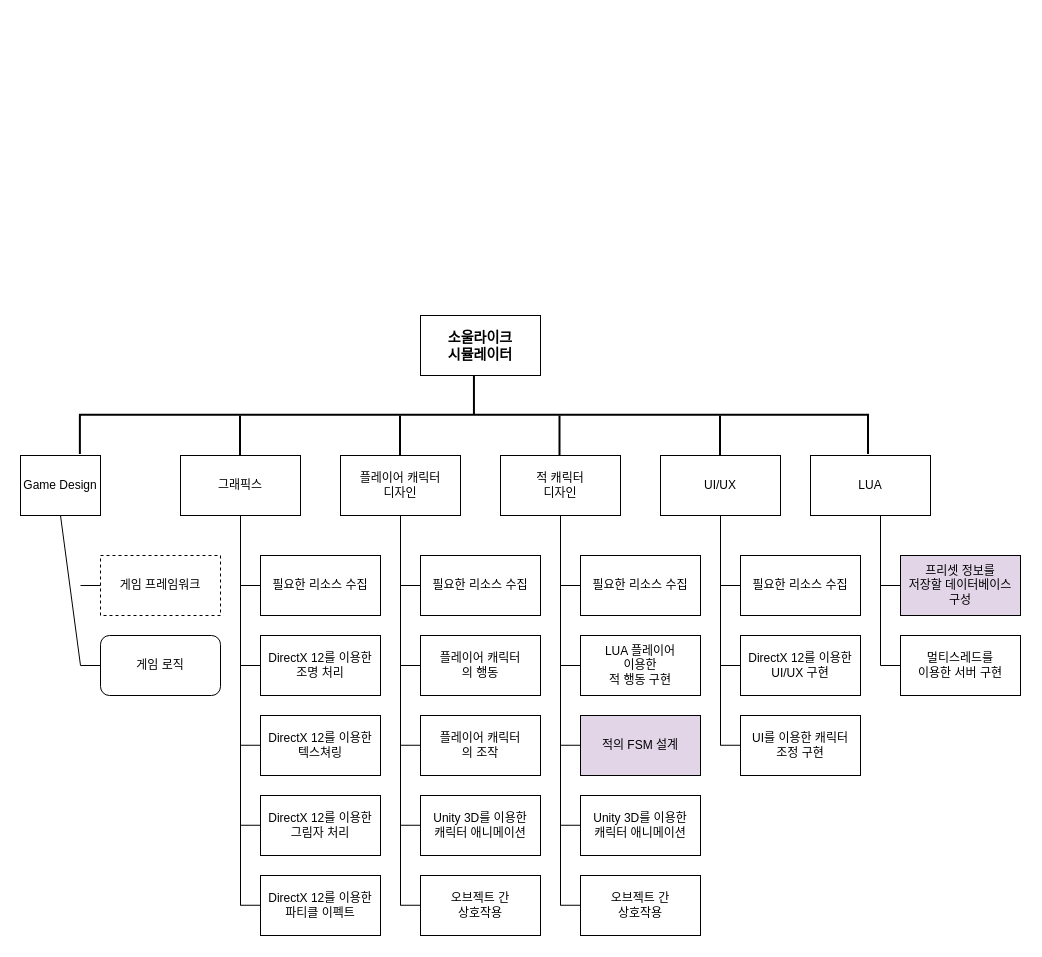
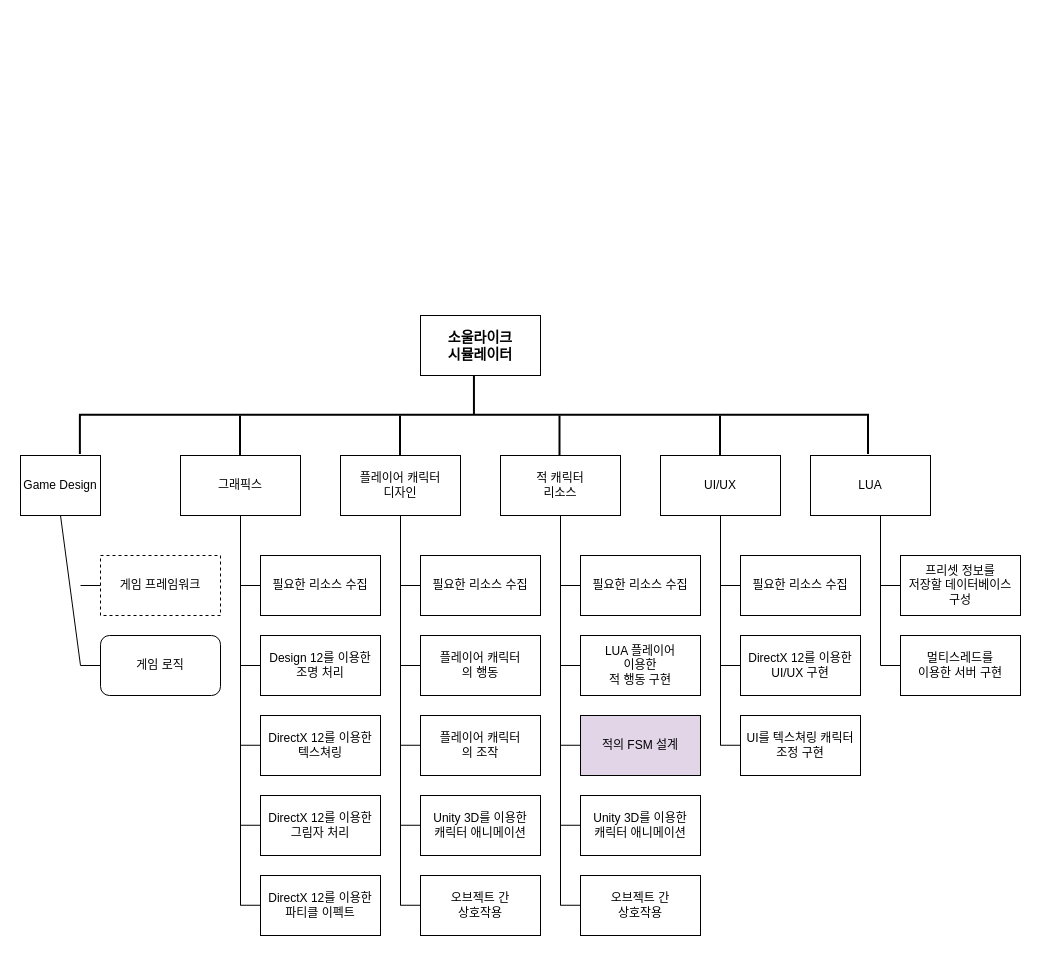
node "적 캐릭터 디자인": label "적 캐릭터 디자인" -> "적 캐릭터 리소스"
node "프리셋 정보를 저장할 데이터베이스 구성": fillcolor #e1d5e7 -> #ffffff
node "DirectX 12를 이용한 조명 처리": label "DirectX 12를 이용한 조명 처리" -> "Design 12를 이용한 조명 처리"
node "UI를 이용한 캐릭터 조정 구현": label "UI를 이용한 캐릭터 조정 구현" -> "UI를 텍스쳐링 캐릭터 조정 구현"
